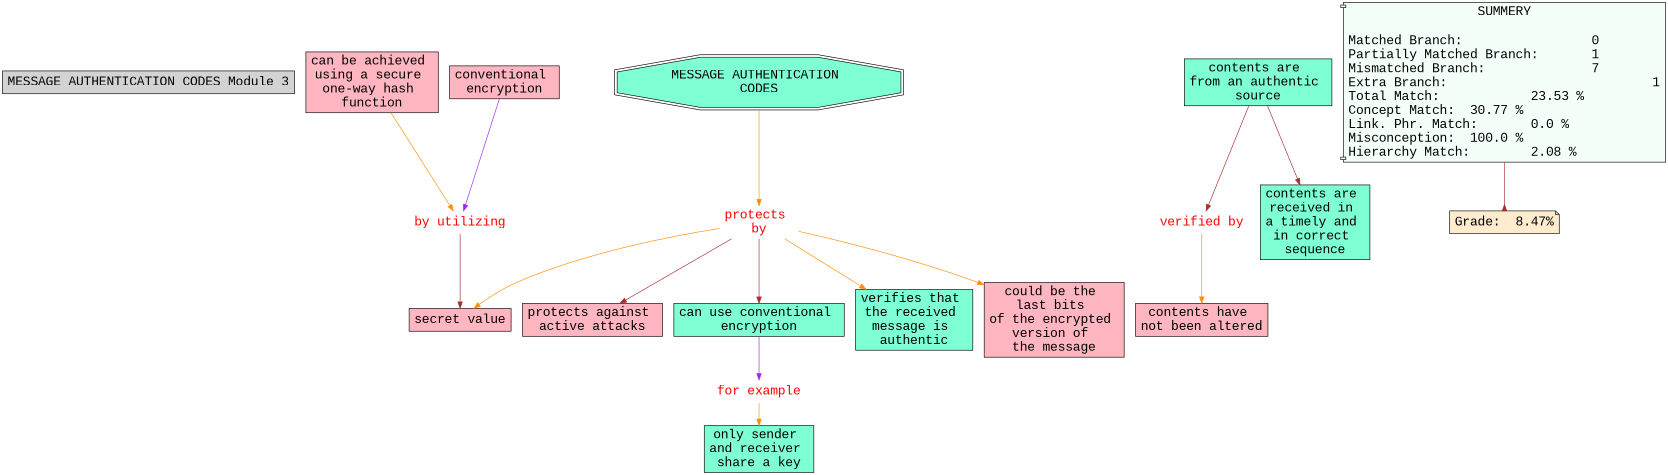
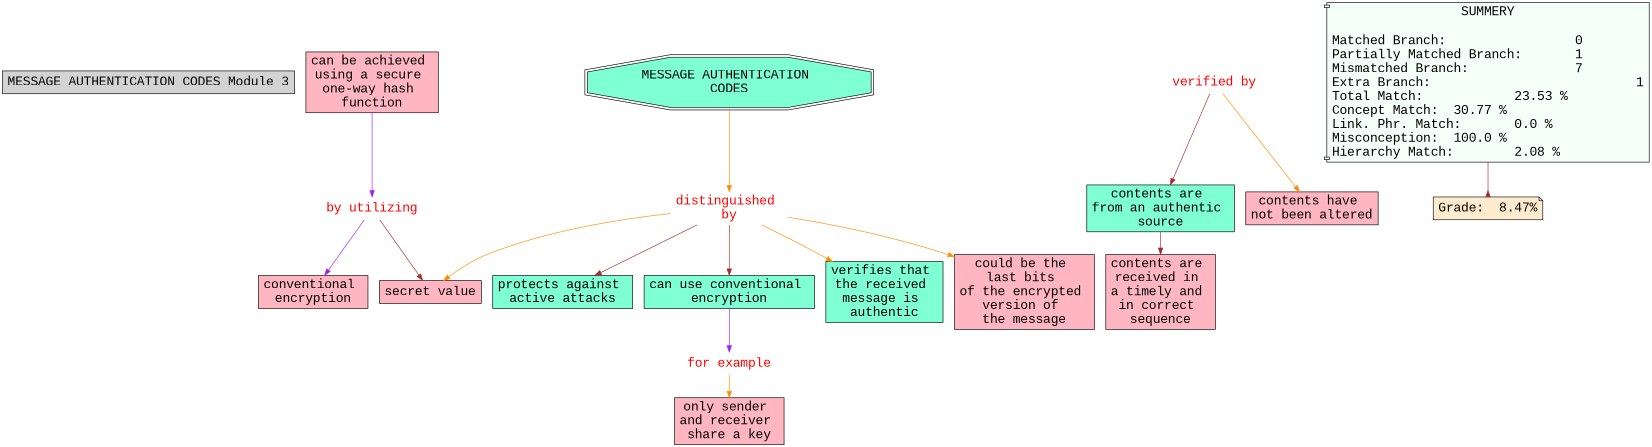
edge "conventional encryption" -> "by utilizing": reversed
edge "contents are from an authentic source" -> "verified by": reversed
edge "can be achieved using a secure one-way hash function" -> "by utilizing": color darkorange -> purple
node "protects by": label "protects by" -> "distinguished by"
node "contents are received in a timely and in correct sequence": fillcolor aquamarine -> #ffb6c1
node "protects against active attacks": fillcolor #ffb6c1 -> aquamarine
node "only sender and receiver share a key": fillcolor aquamarine -> #ffb6c1
